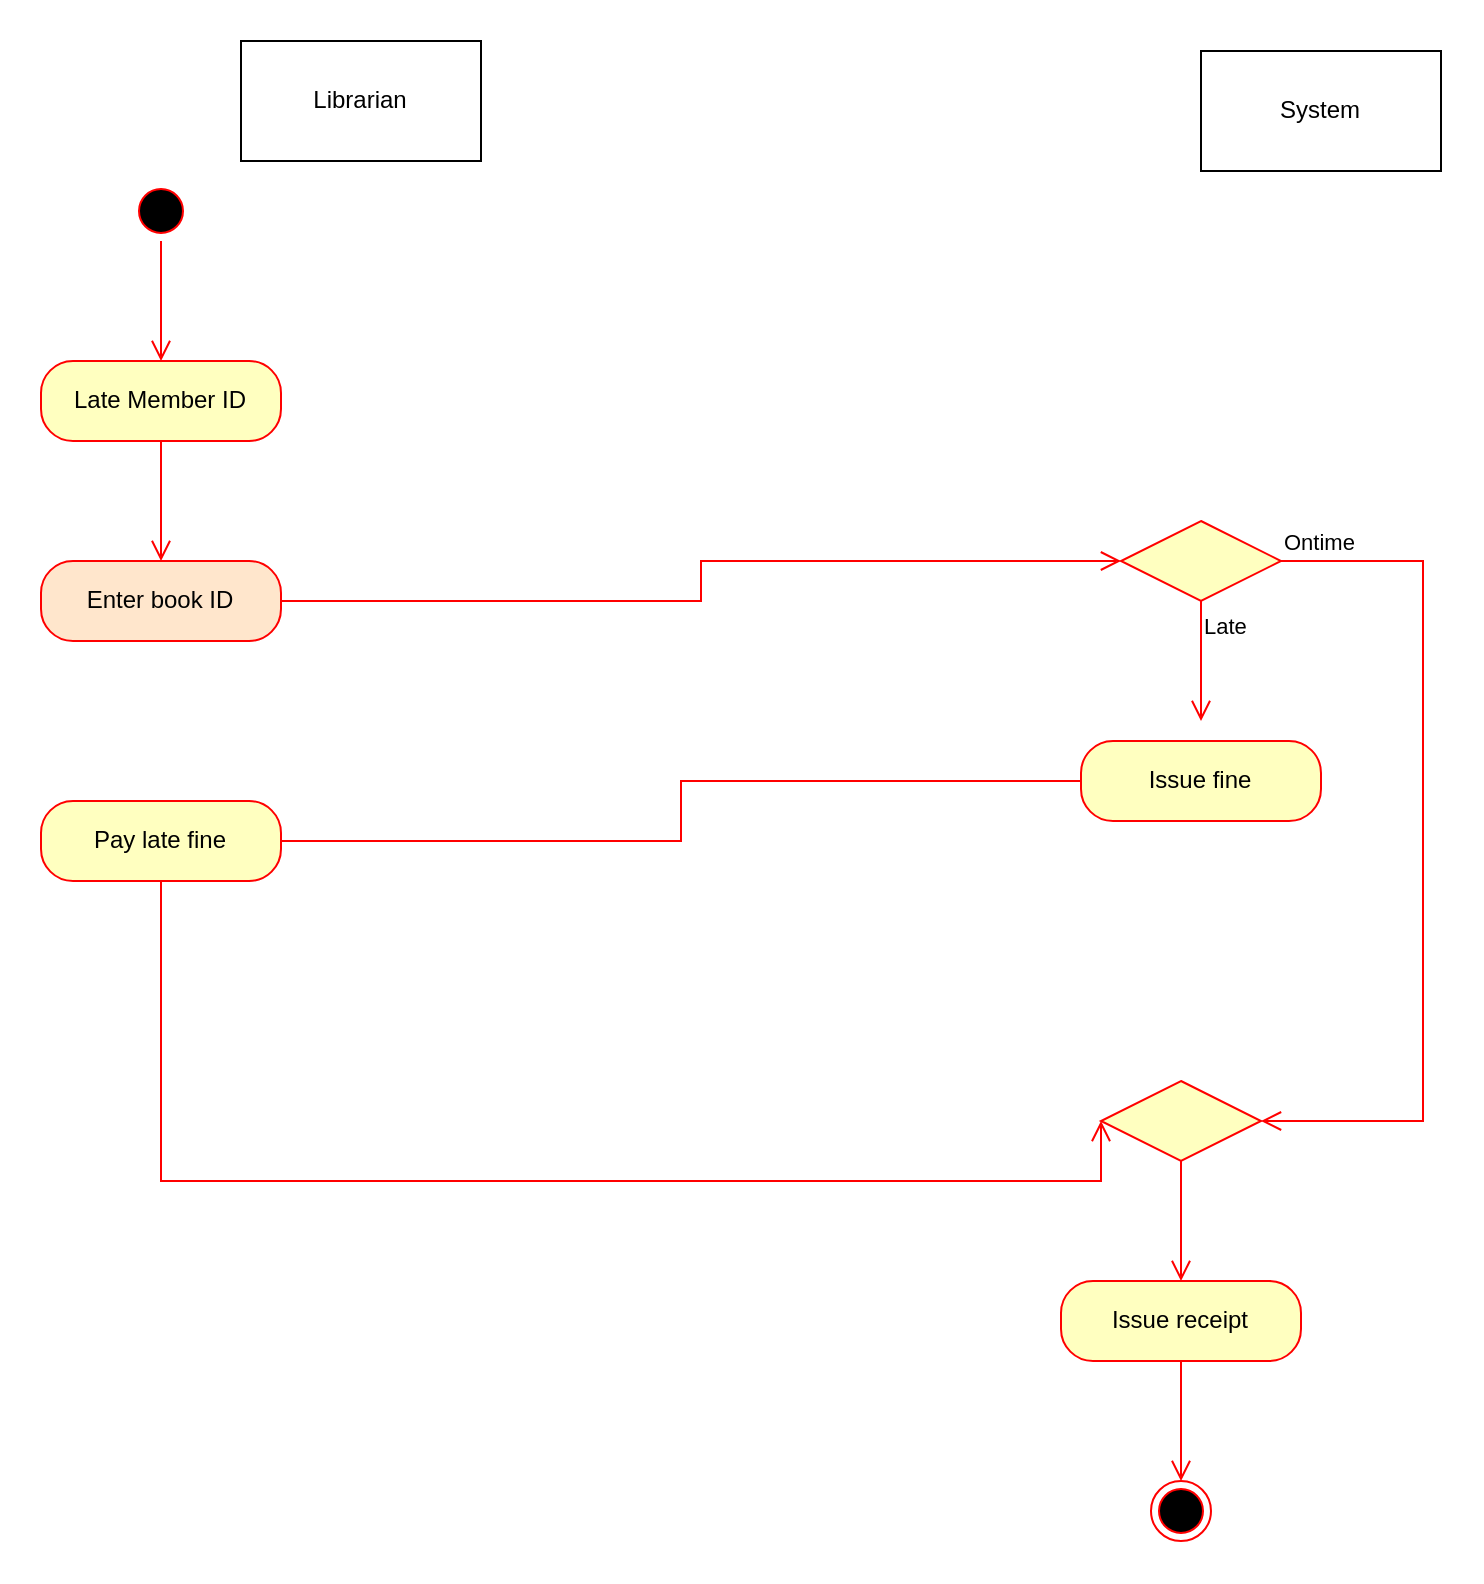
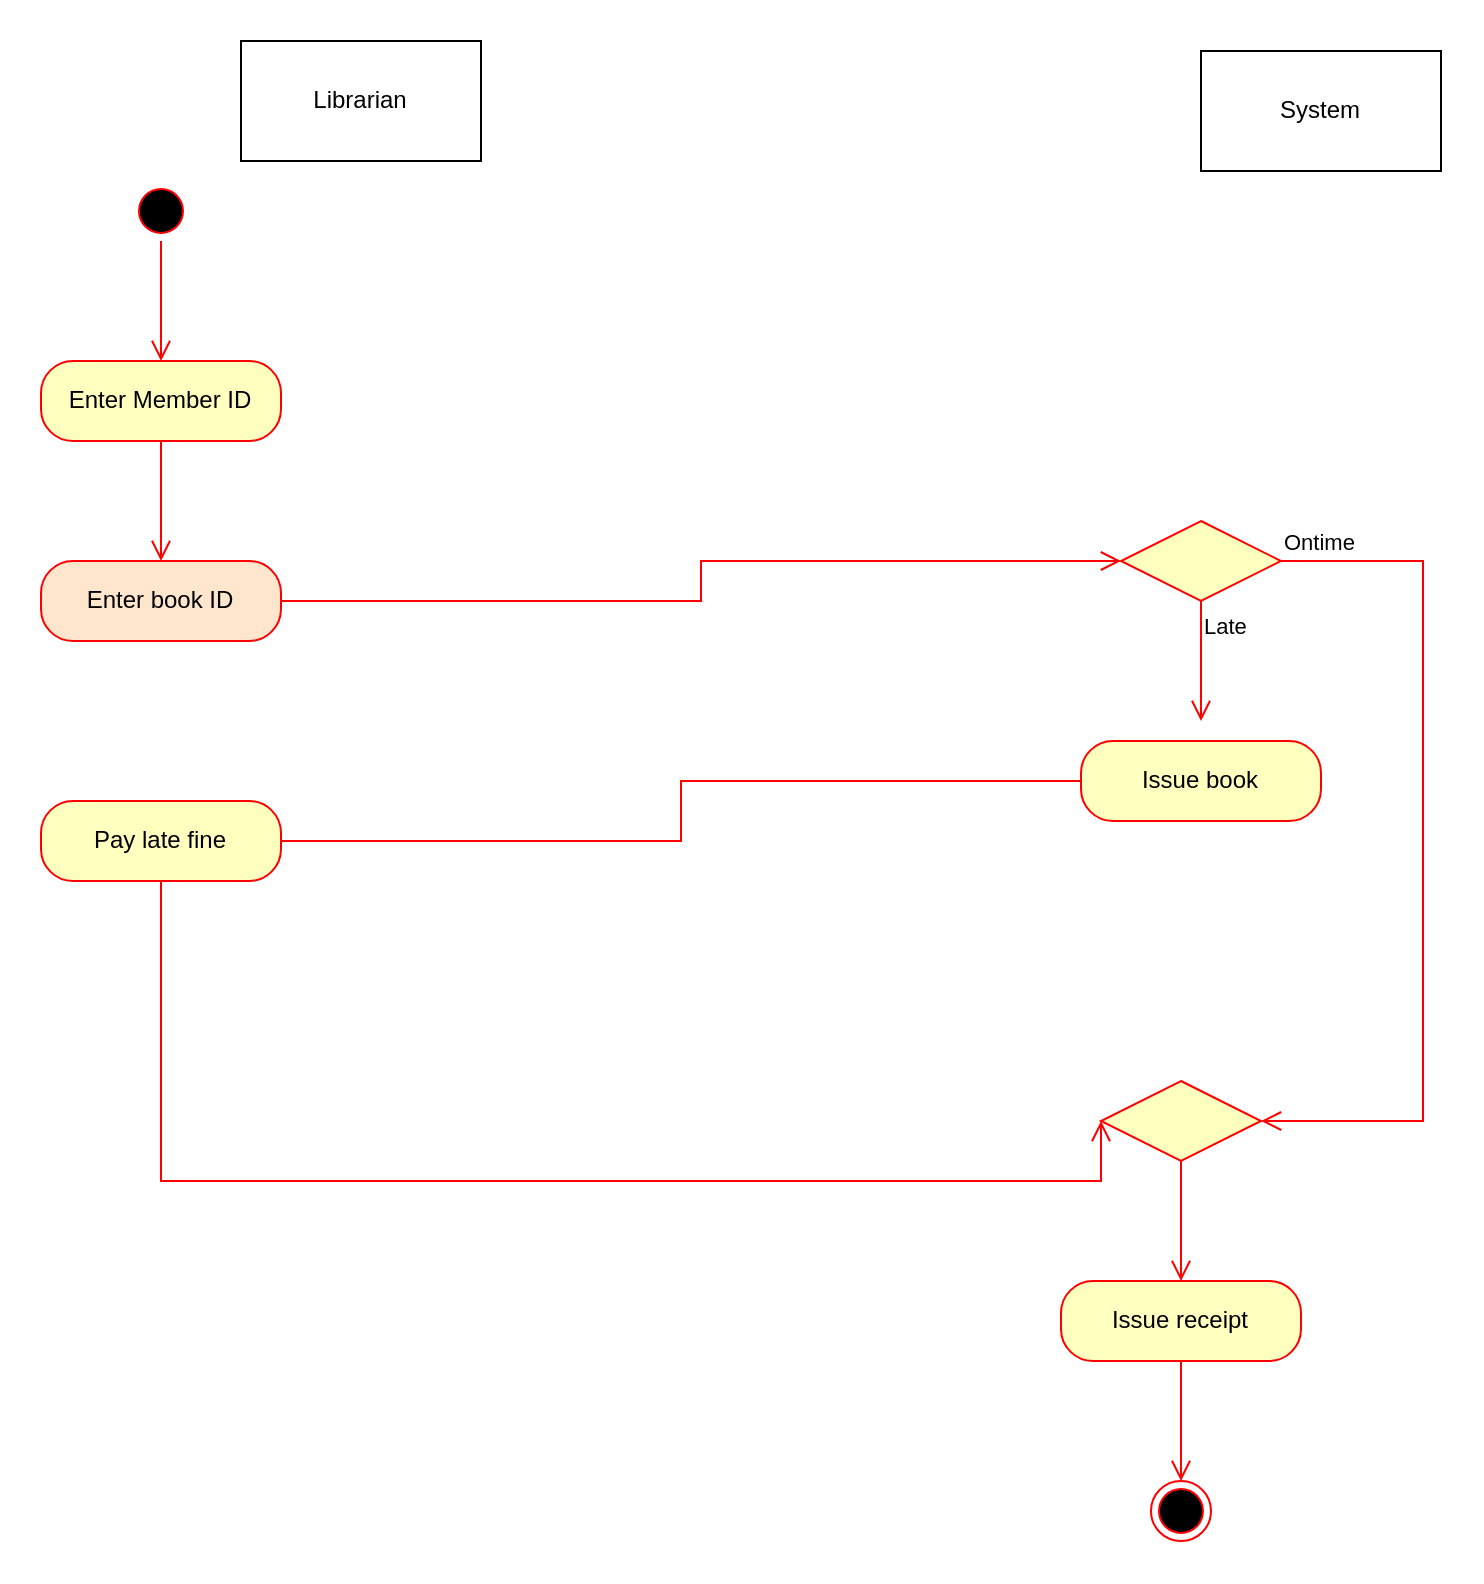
node "Late Member ID": label "Late Member ID" -> "Enter Member ID"
node "Issue fine": label "Issue fine" -> "Issue book"
